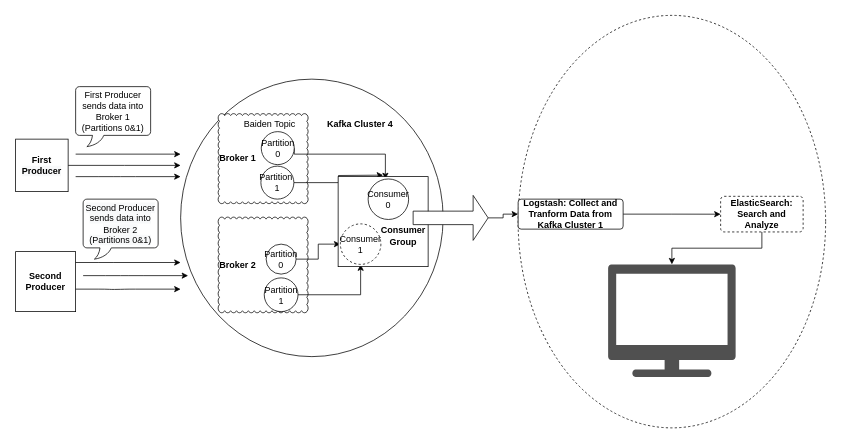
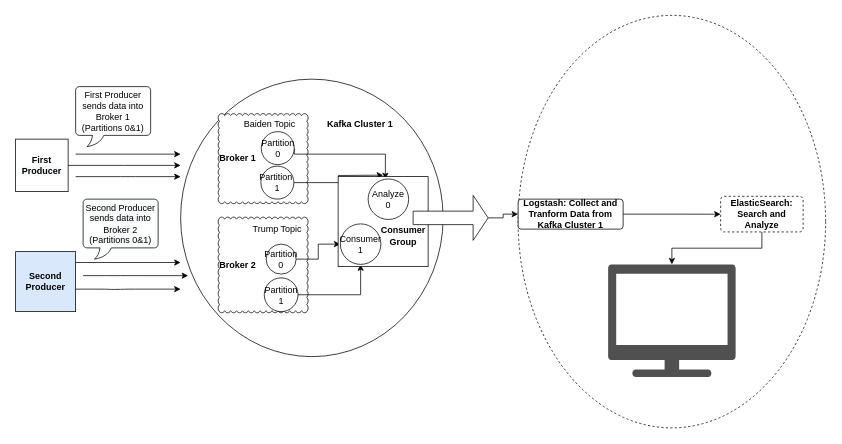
node "Kafka Cluster 4": label "Kafka Cluster 4" -> "Kafka Cluster 1"
node "Consumer 0": label "Consumer 0" -> "Analyze 0"
node "Trump Topic": added
node "Consumer 1": style dashed -> solid
node "Second Producer": fillcolor #ffffff -> #dae8fc
